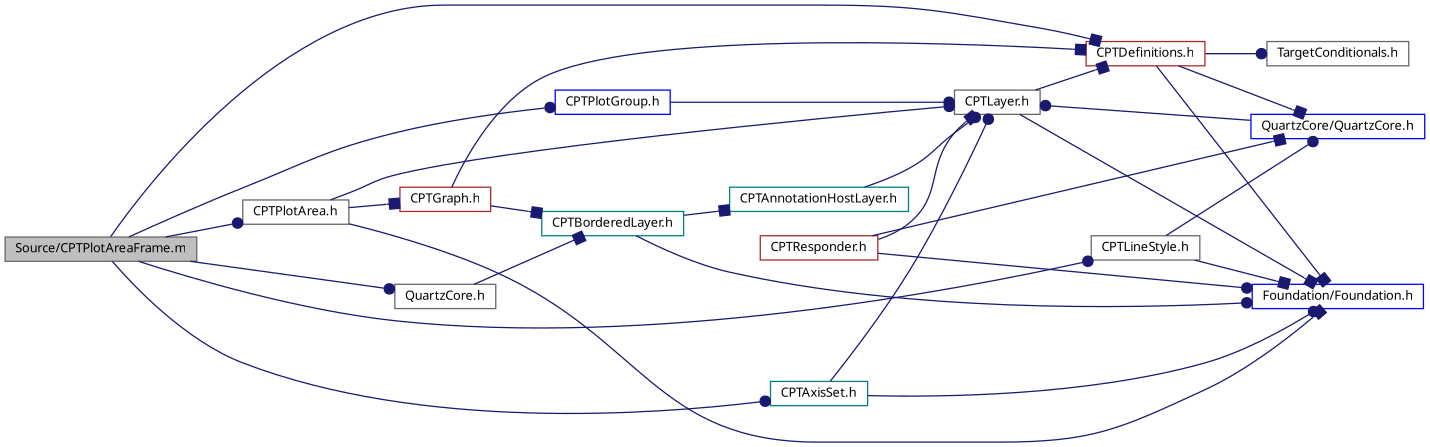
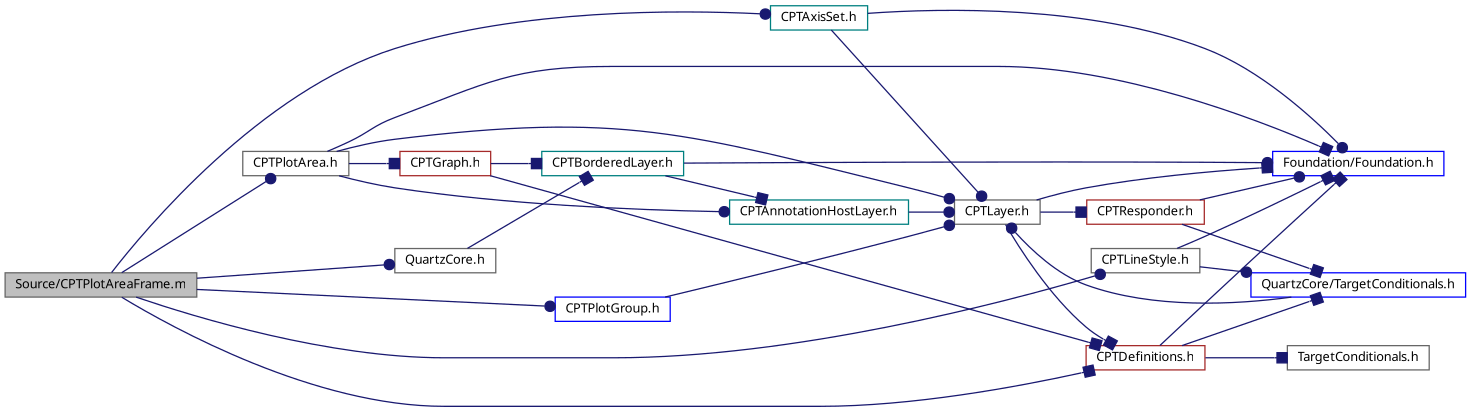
edge "CPTDefinitions.h" -> "TargetConditionals.h": arrowhead dot -> box
node "QuartzCore/QuartzCore.h": label "QuartzCore/QuartzCore.h" -> "QuartzCore/TargetConditionals.h"
edge "CPTResponder.h" -> "CPTLayer.h": reversed
edge "CPTPlotArea.h" -> "CPTAnnotationHostLayer.h": added
